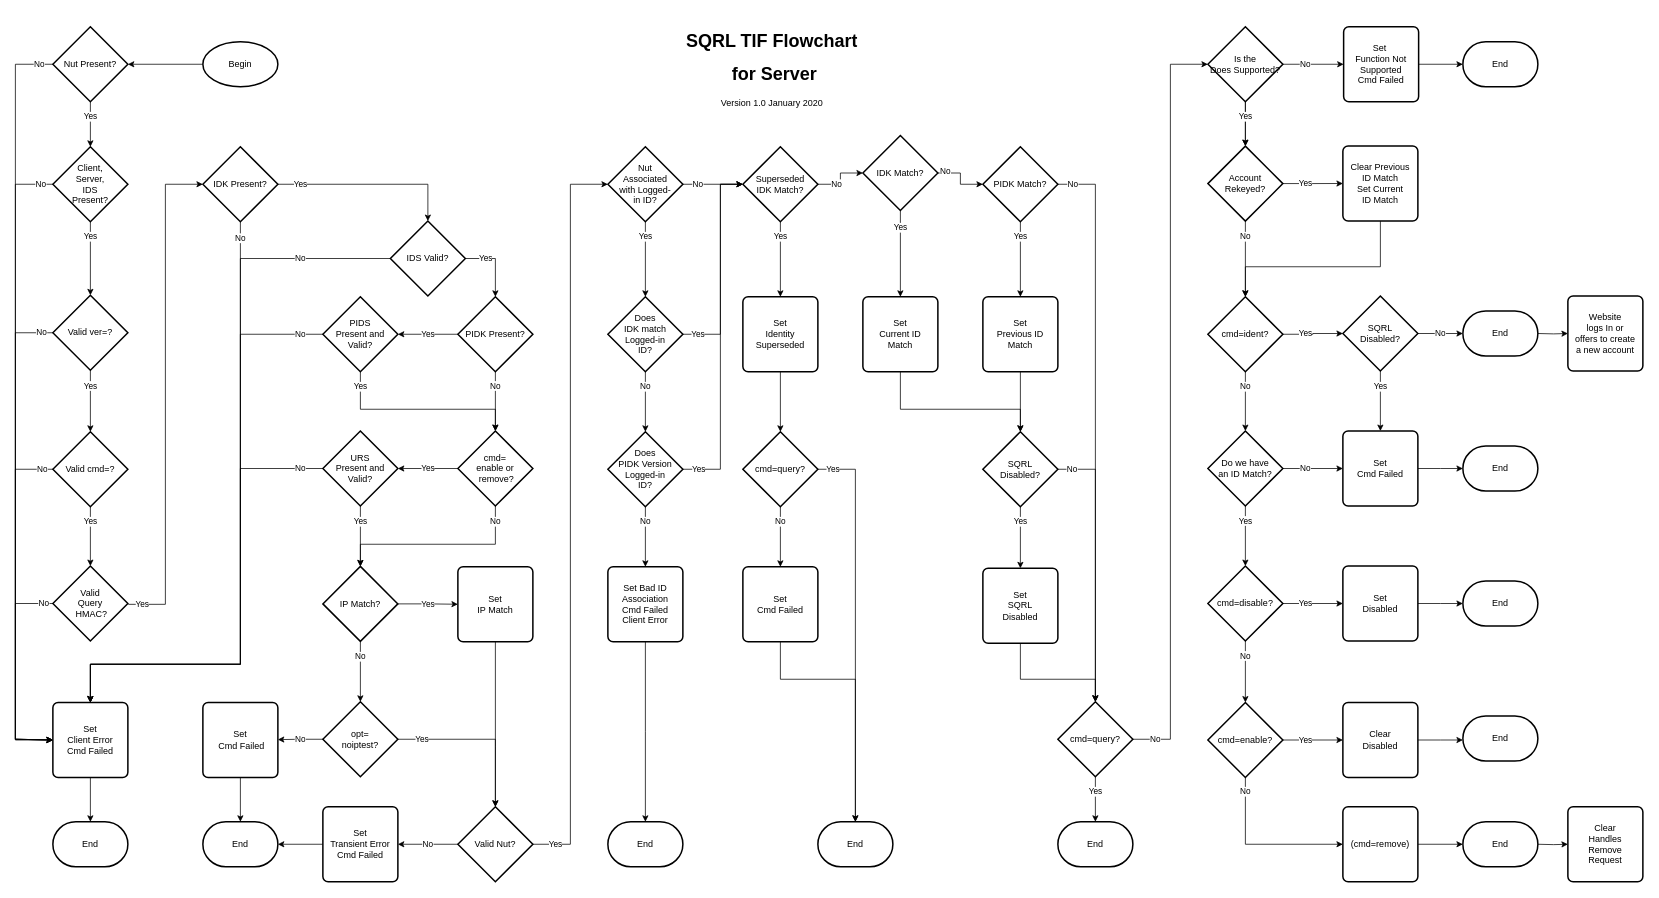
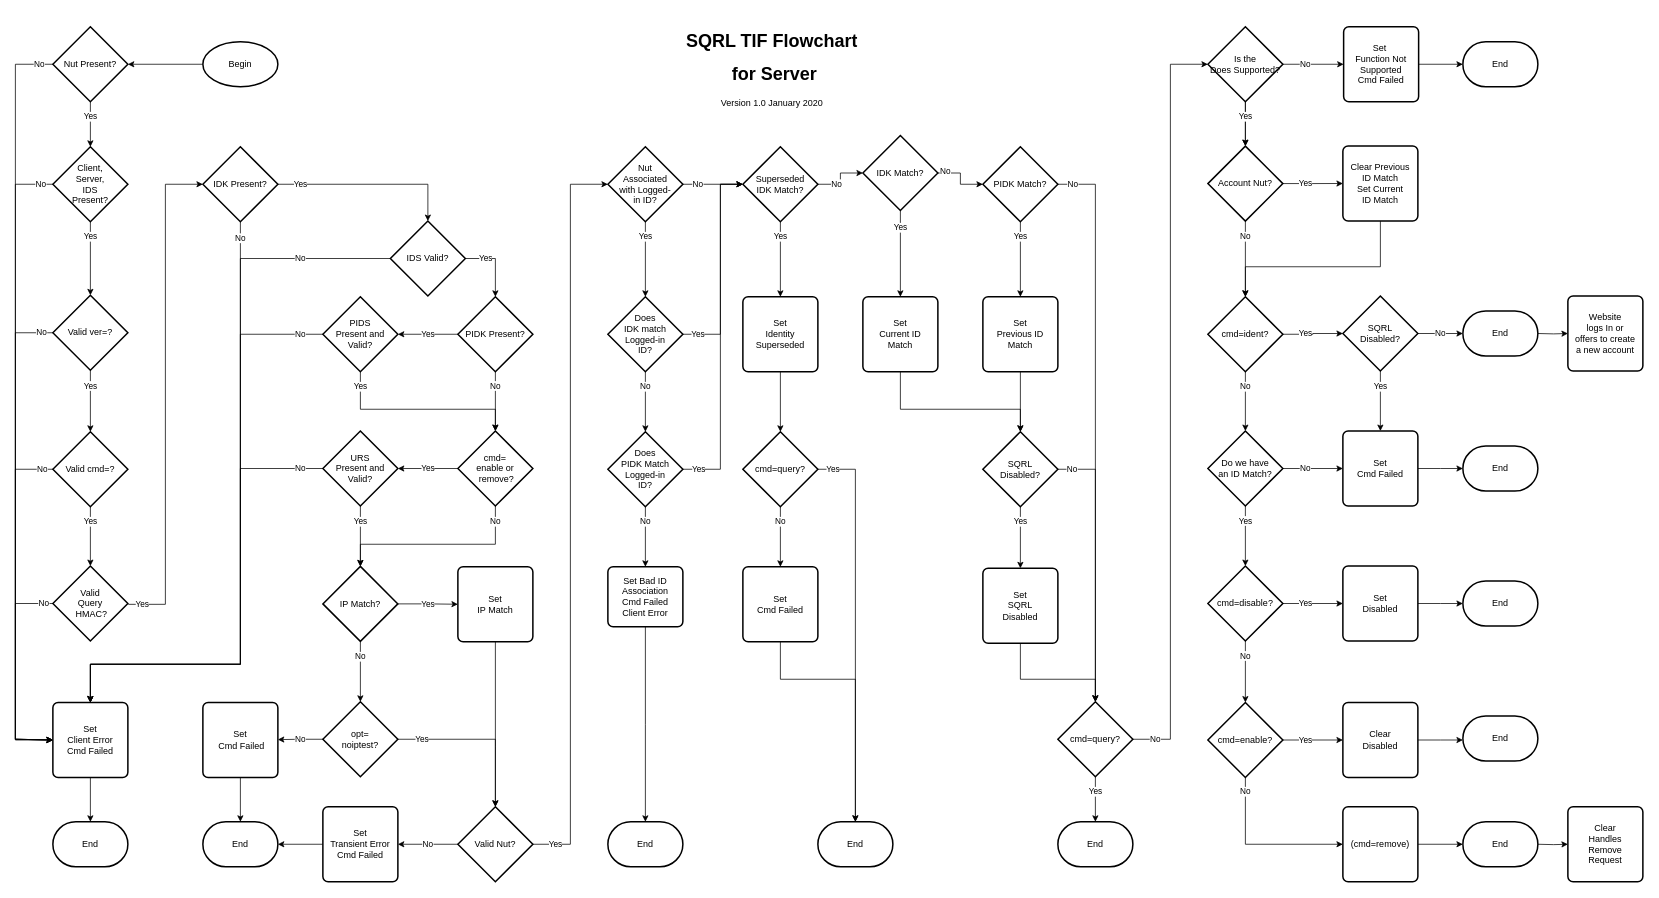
node "Account Rekeyed?": label "Account Rekeyed?" -> "Account Nut?"
node "Does PIDK Version Logged-in ID?": label "Does PIDK Version Logged-in ID?" -> "Does PIDK Match Logged-in ID?"
node "Set Bad ID Association Cmd Failed Client Error": size 75x75 -> 75x60
